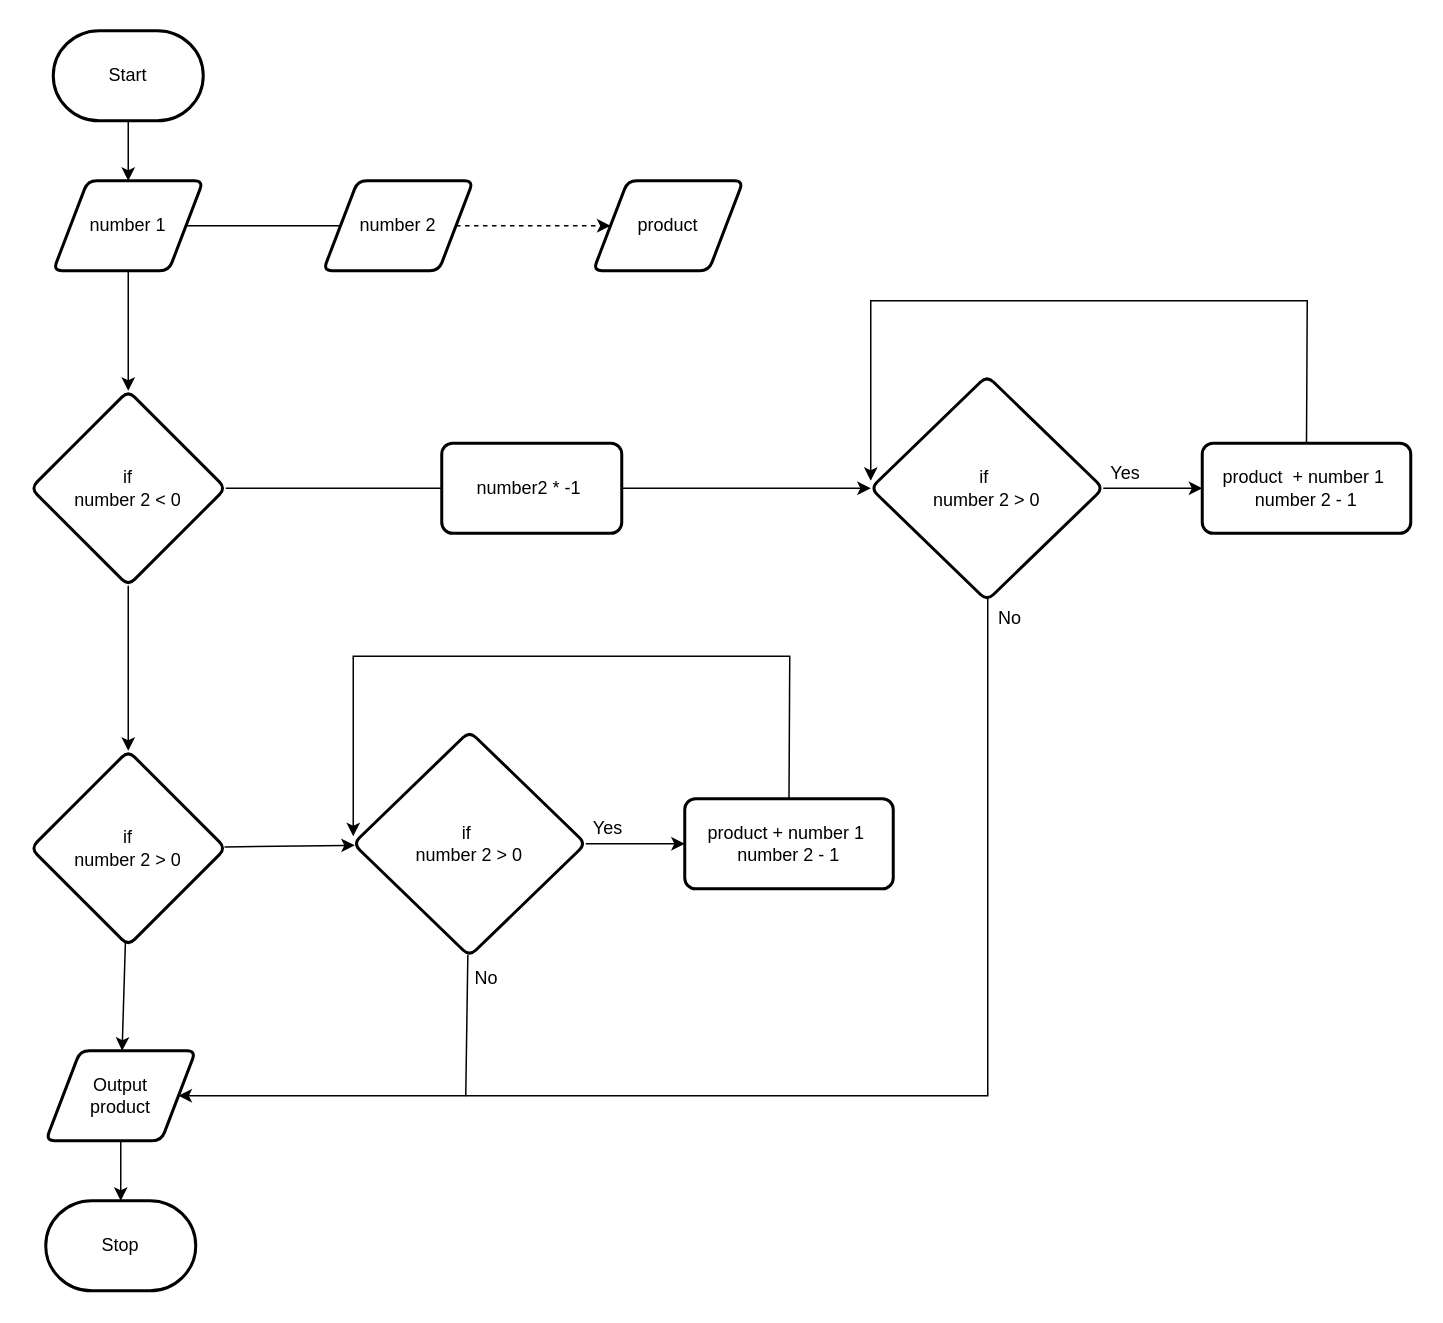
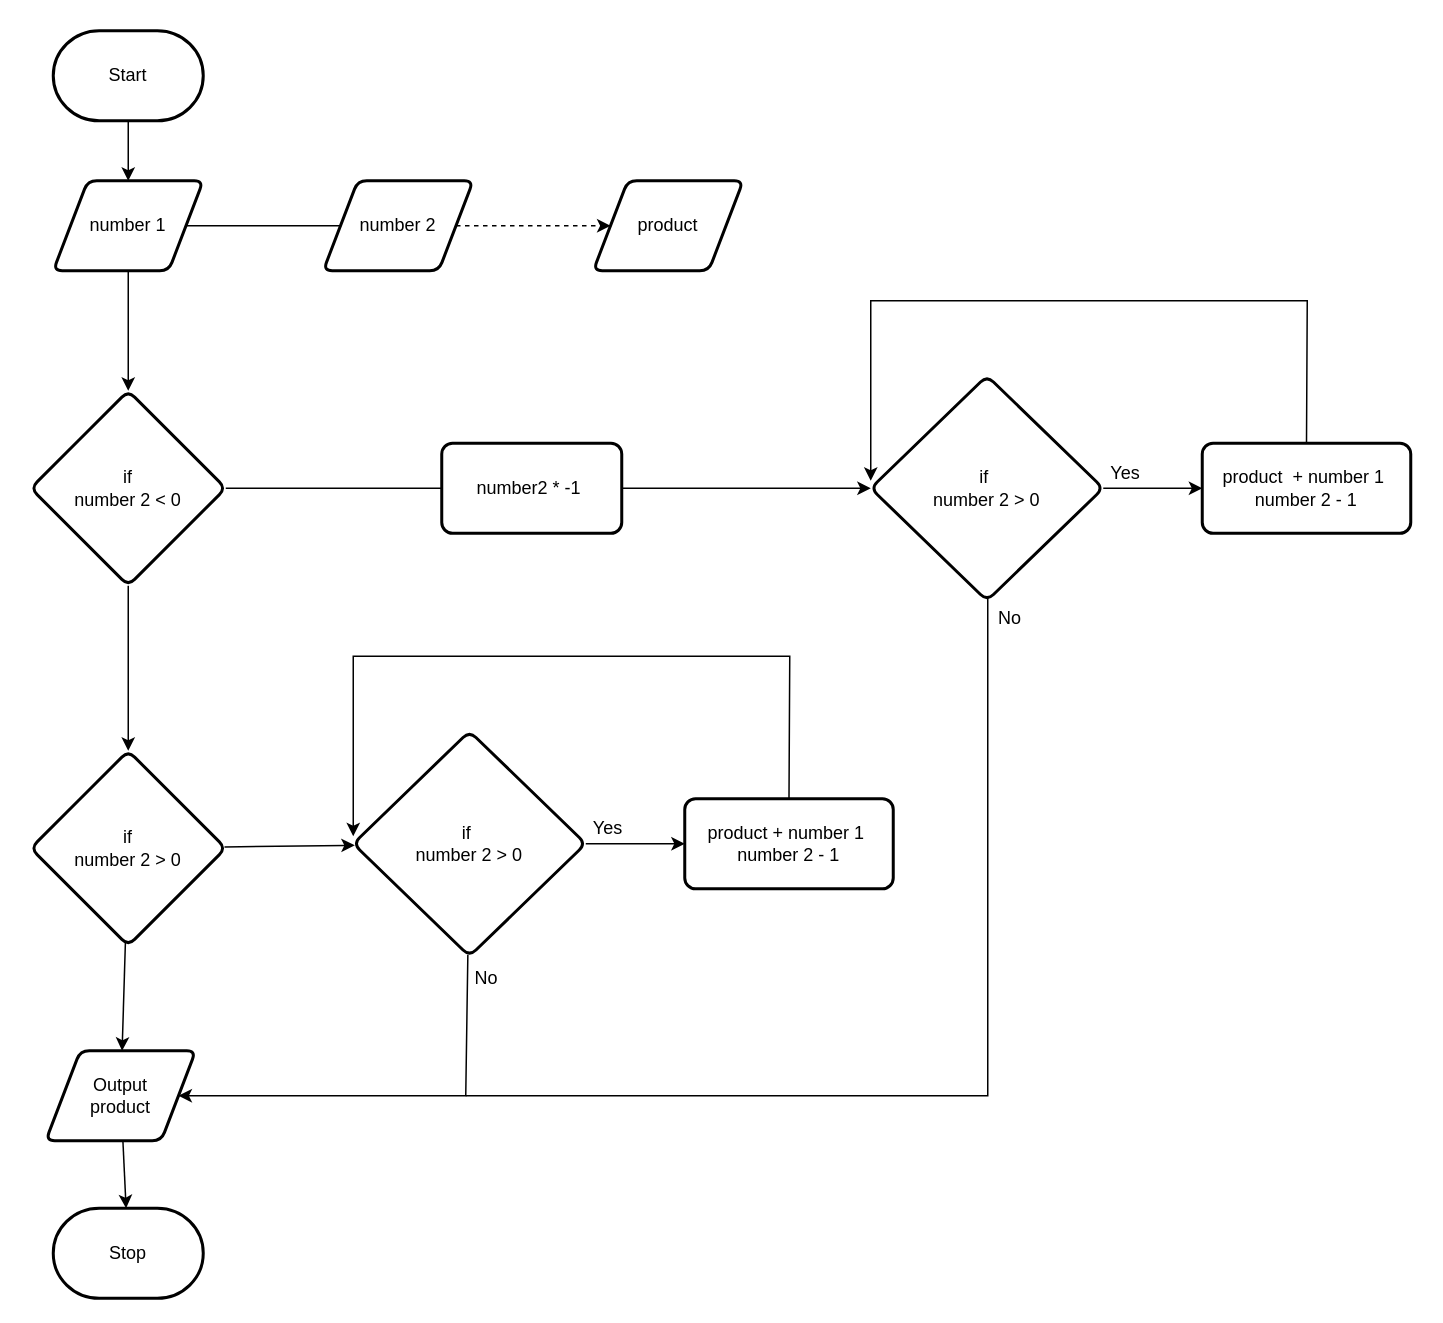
node "Stop": moved (121, 1246) -> (128, 1253)
